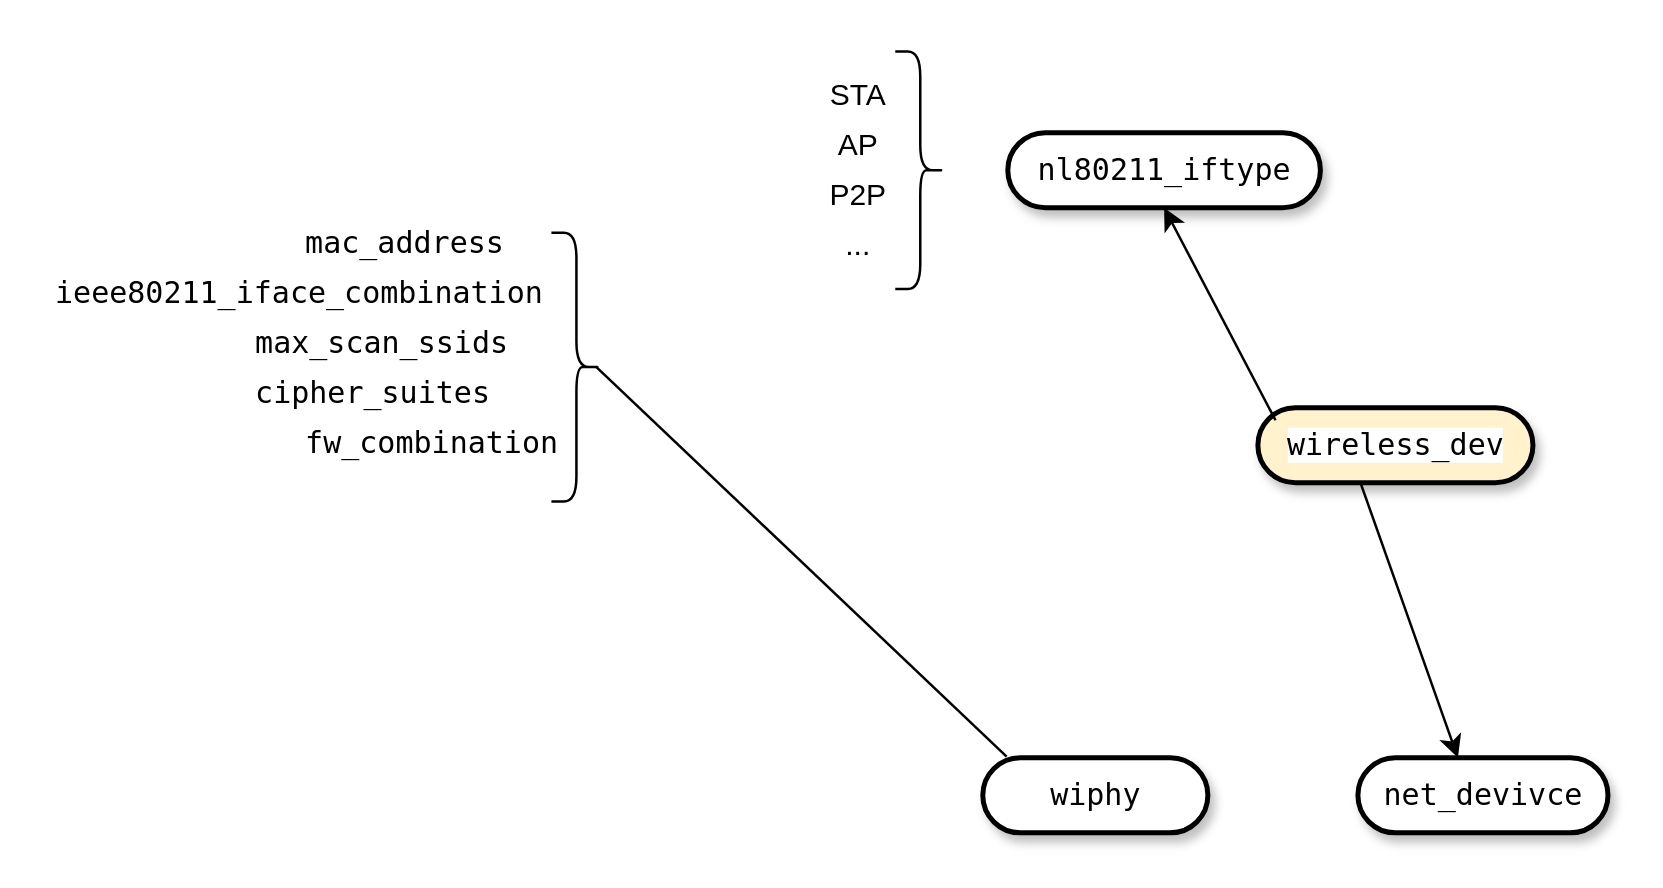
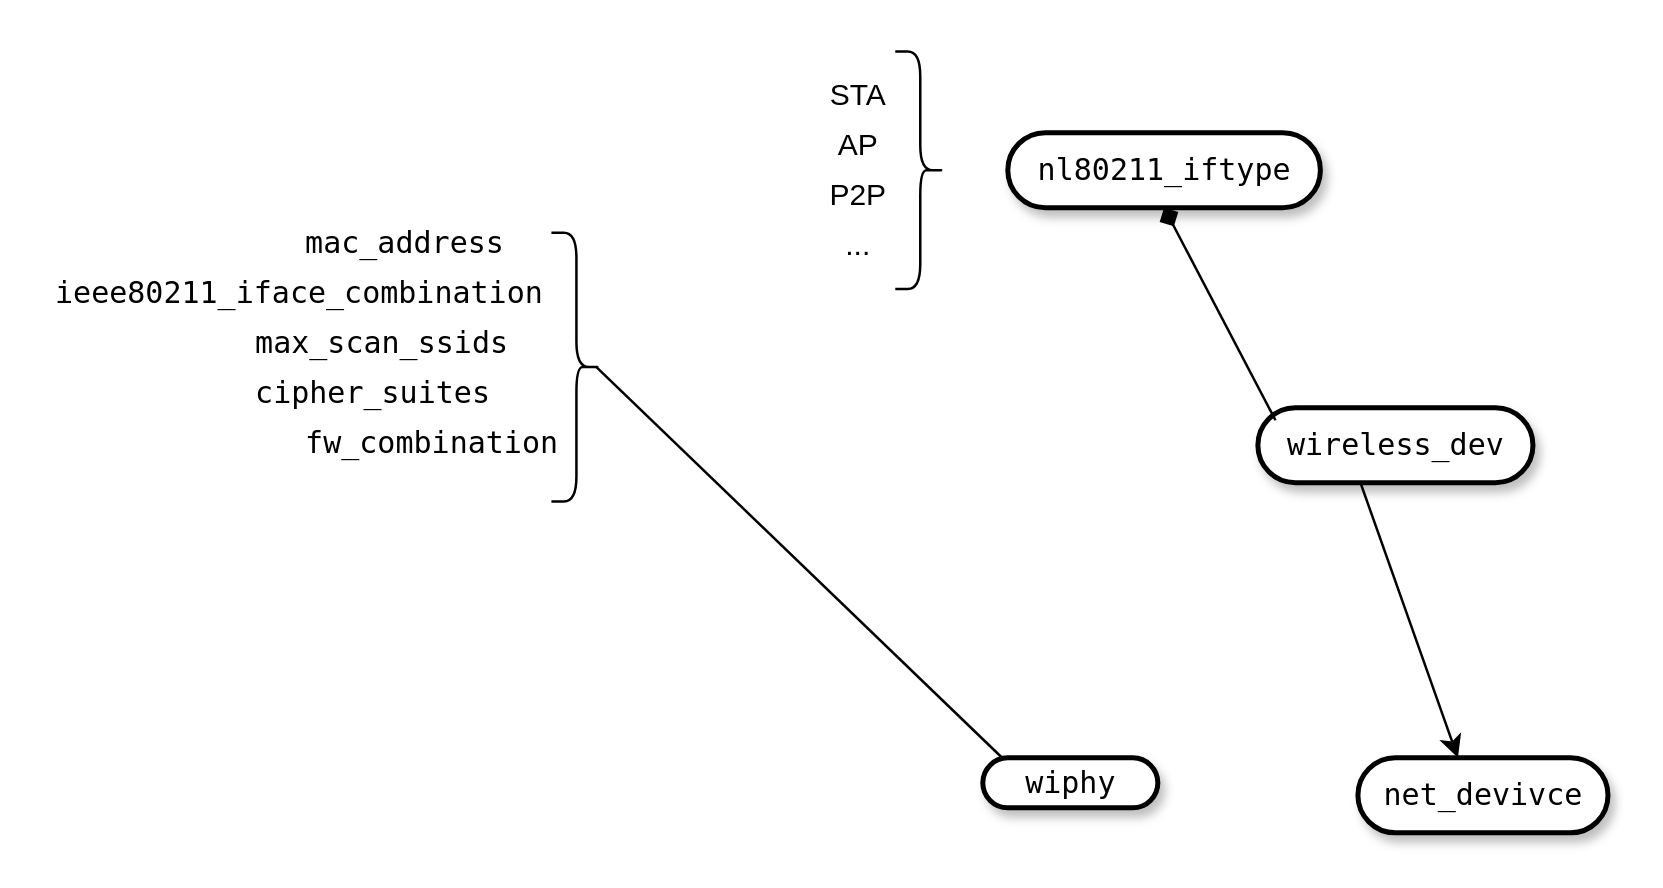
edge "wireless_dev" -> "nl80211_iftype": arrowhead classic -> diamond
node "wireless_dev": fillcolor #fff2cc -> #ffffff
node "wiphy": size 225x75 -> 175x50
